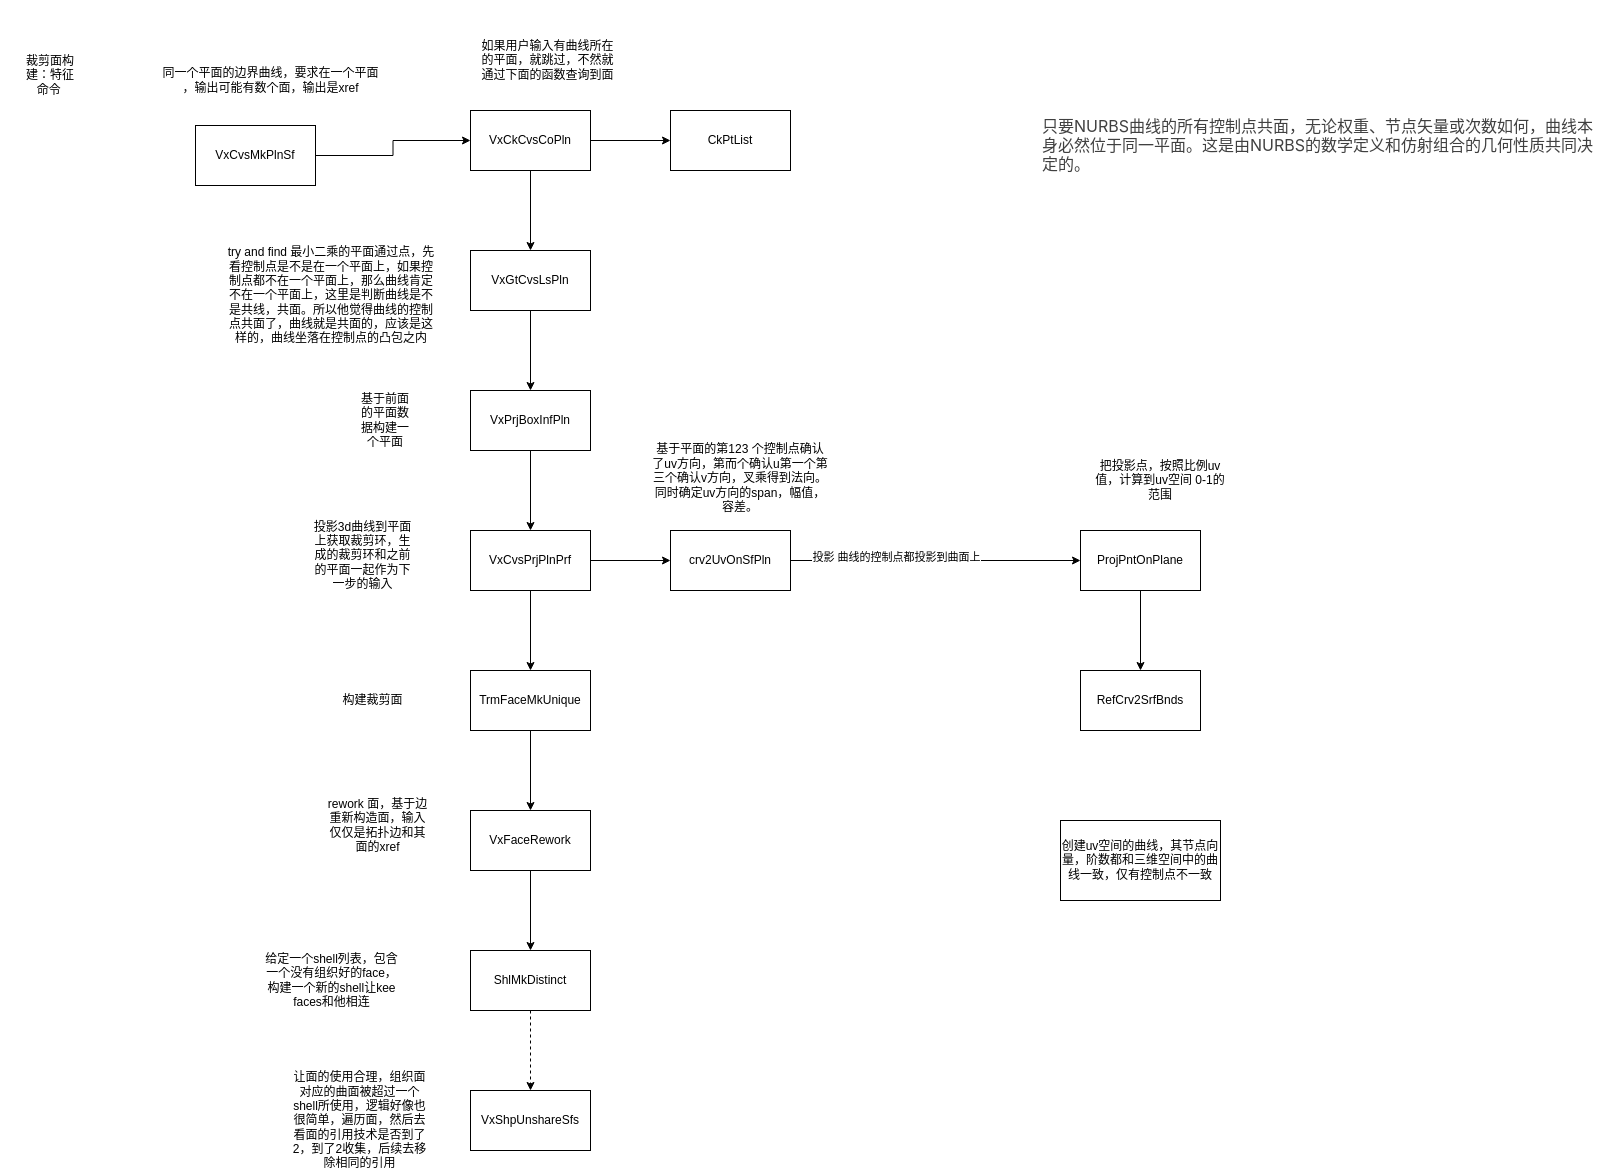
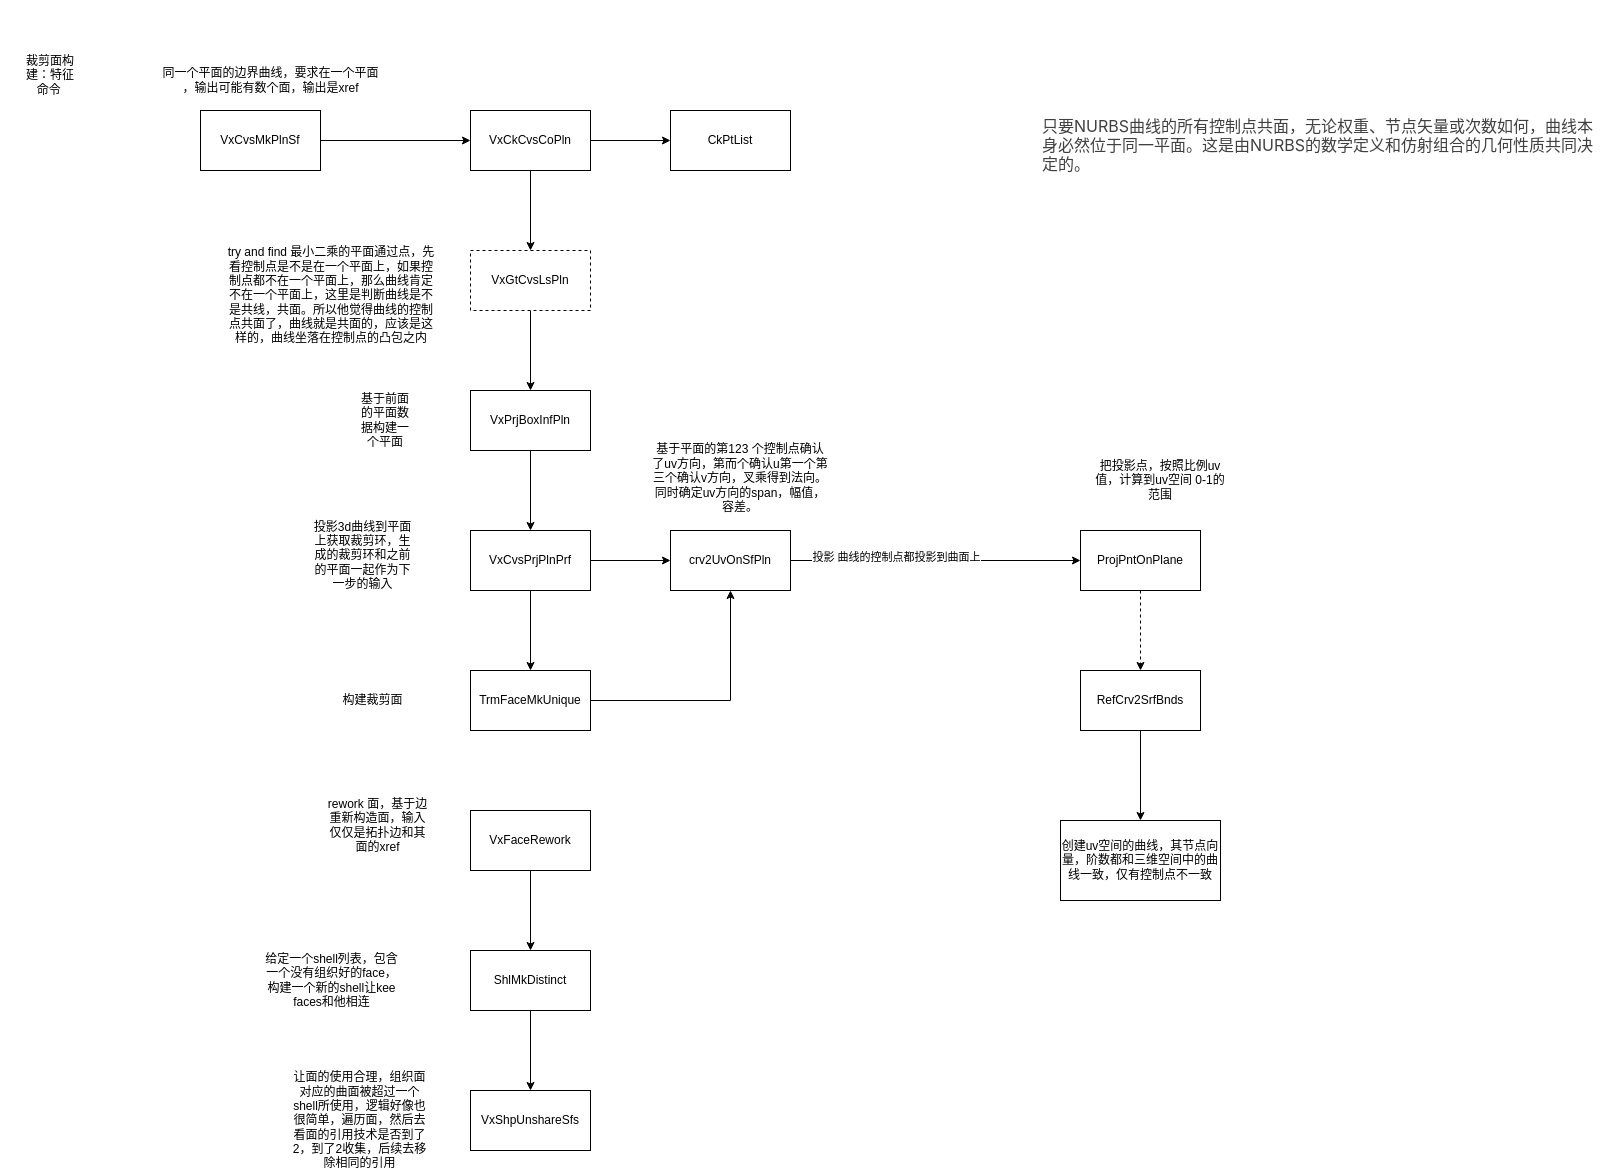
node "如果用户输入有曲线所在的平面，就跳过，不然就通过下面的函数查询到面": removed
node "VxCvsMkPlnSf": moved (256, 156) -> (261, 141)
node "VxGtCvsLsPln": style solid -> dashed
edge "ProjPntOnPlane" -> "RefCrv2SrfBnds": style solid -> dashed
edge "TrmFaceMkUnique" -> "VxFaceRework": now "TrmFaceMkUnique" -> "crv2UvOnSfPln"
edge "RefCrv2SrfBnds" -> "创建uv空间的曲线，其节点向量，阶数都和三维空间中的曲线一致，仅有控制点不一致": added
edge "ShlMkDistinct" -> "VxShpUnshareSfs": style dashed -> solid
